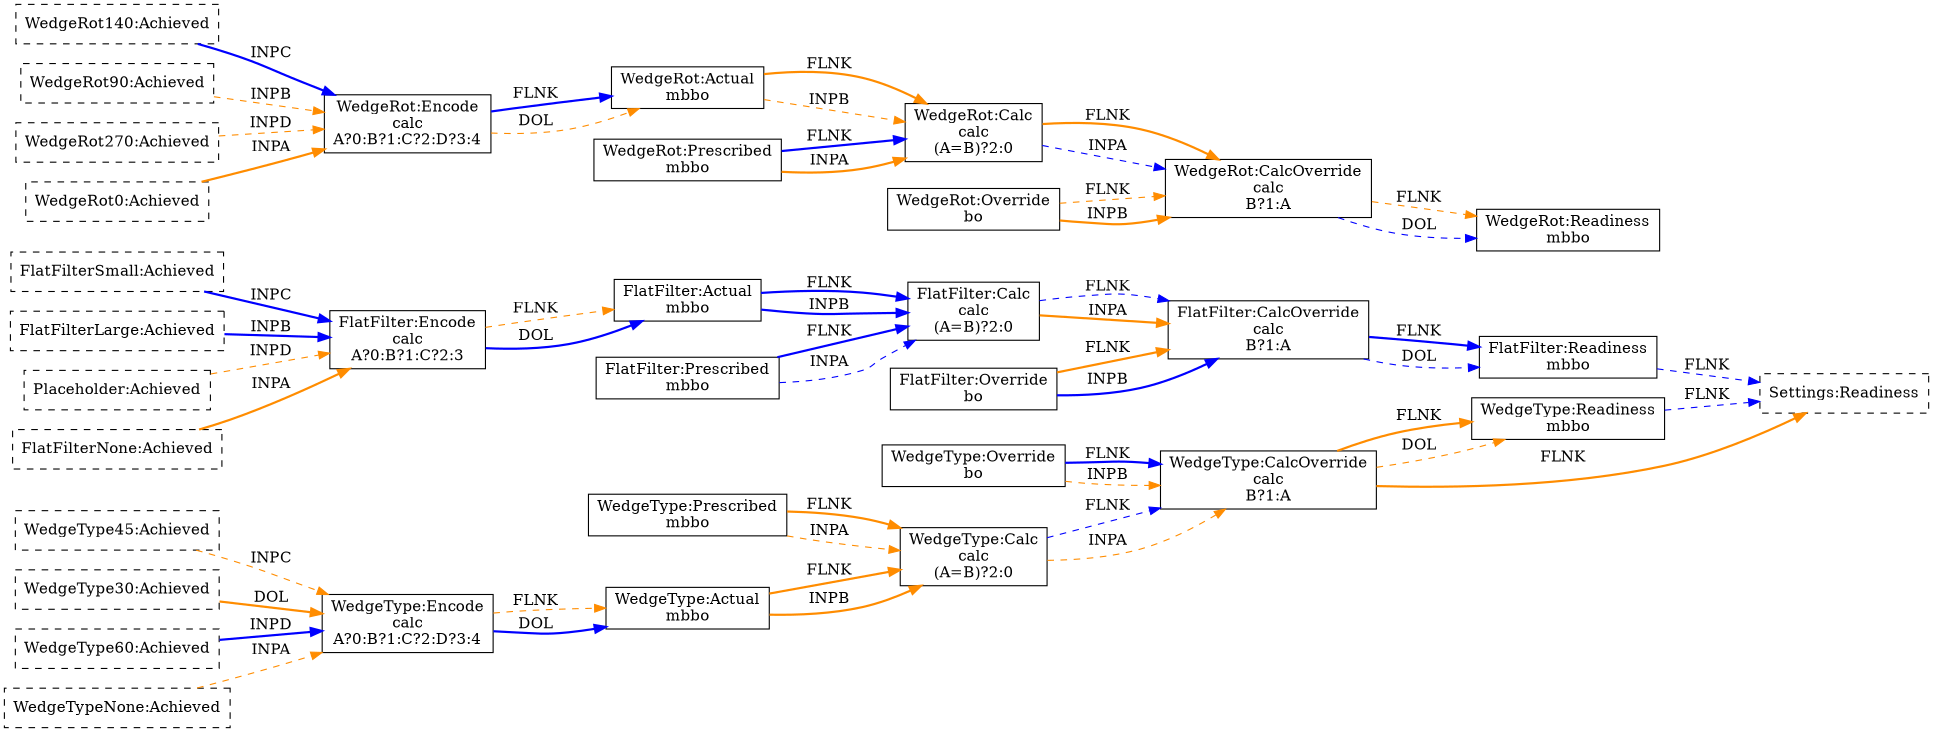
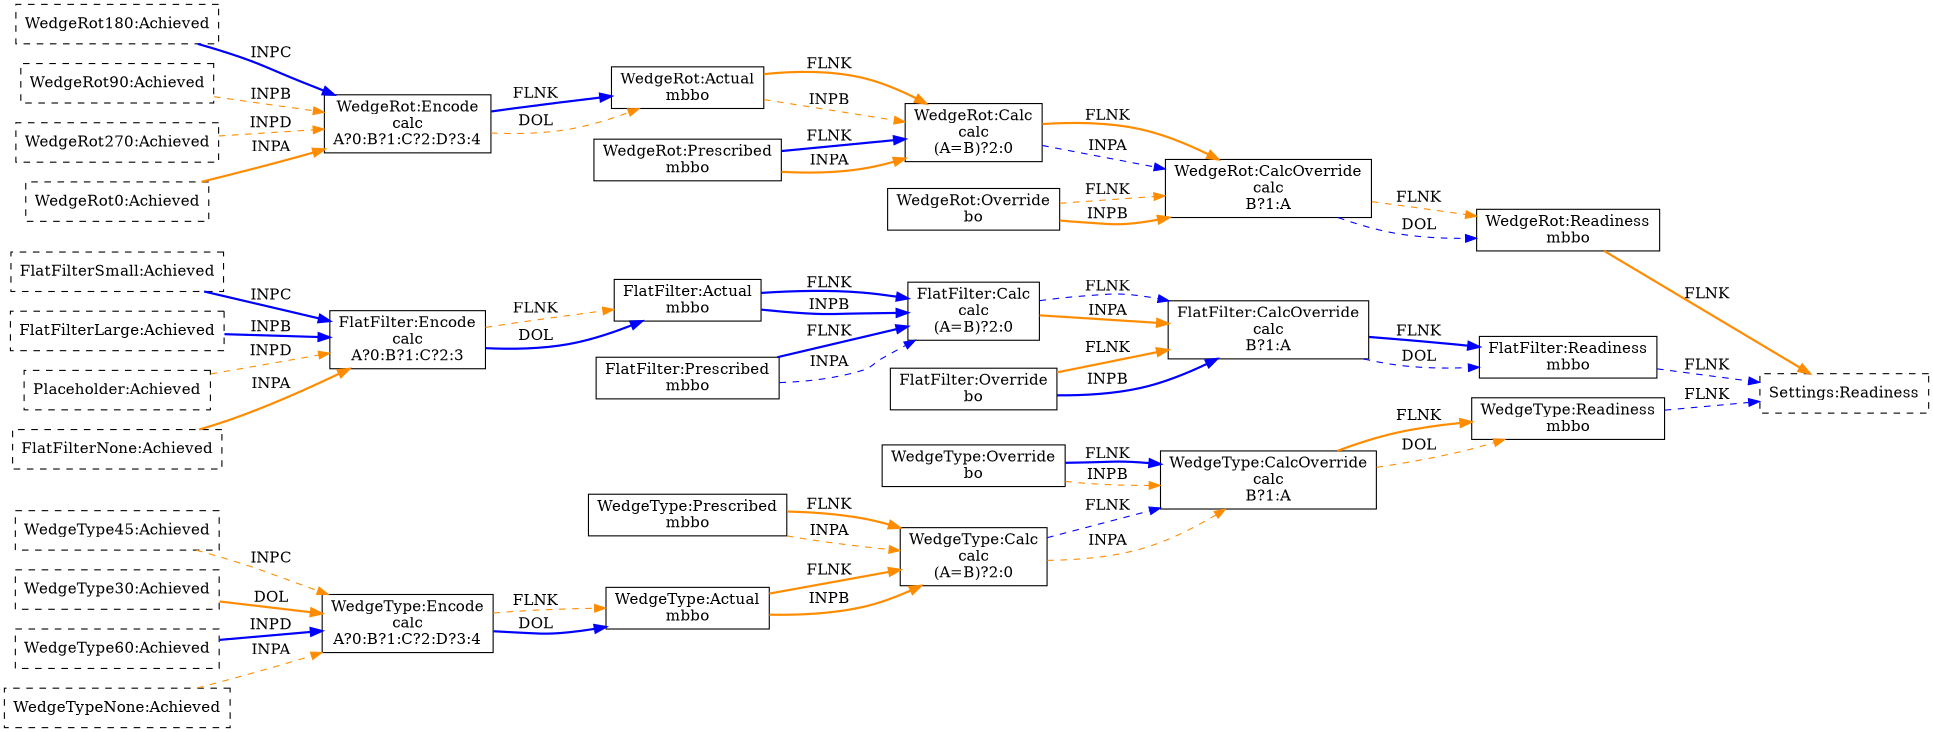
node "WedgeRot140:Achieved": label "WedgeRot140:Achieved" -> "WedgeRot180:Achieved"
edge "WedgeType:CalcOverride calc B?1:A" -> "Settings:Readiness": now "WedgeRot:Readiness mbbo" -> "Settings:Readiness"
